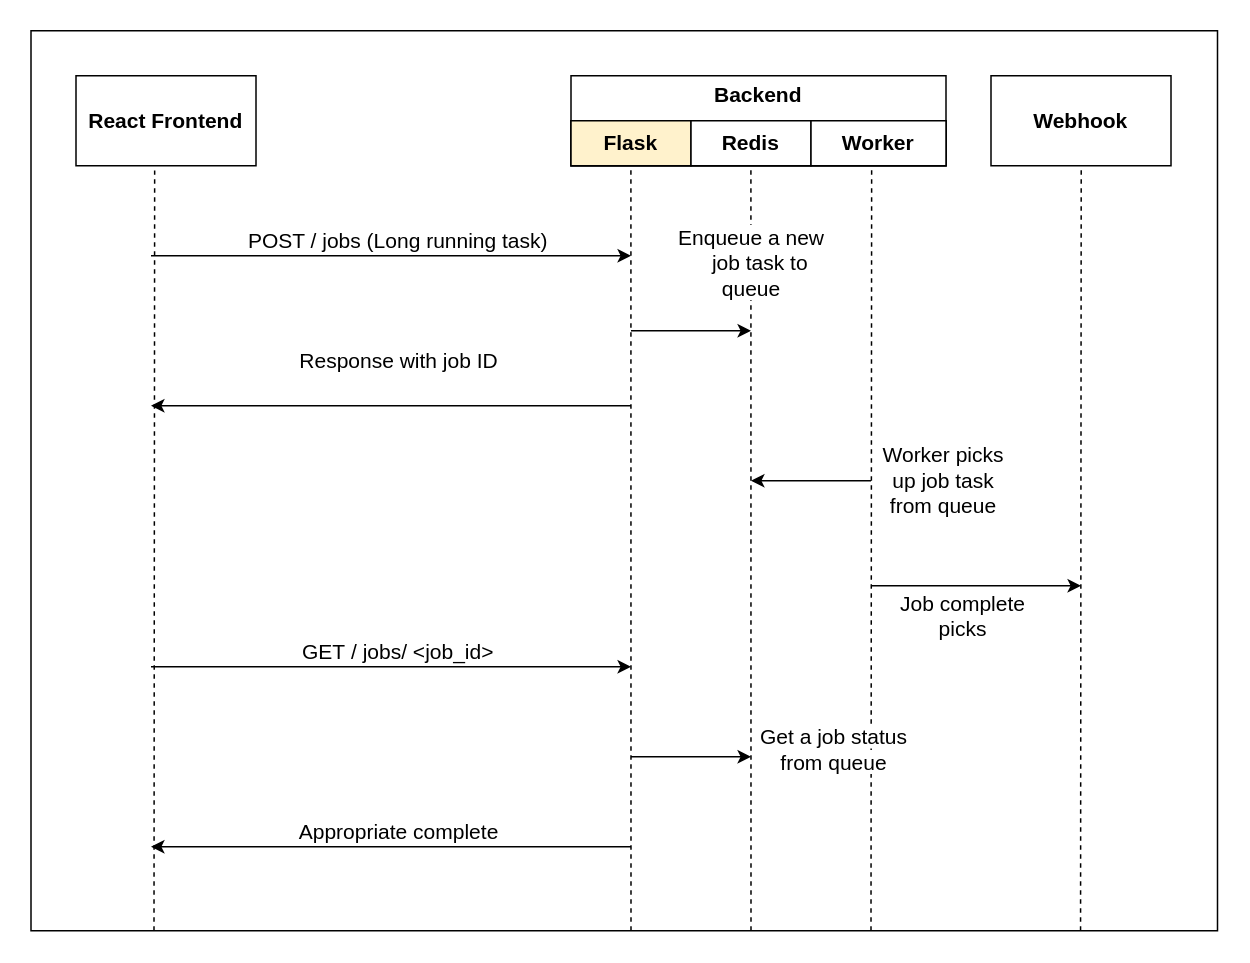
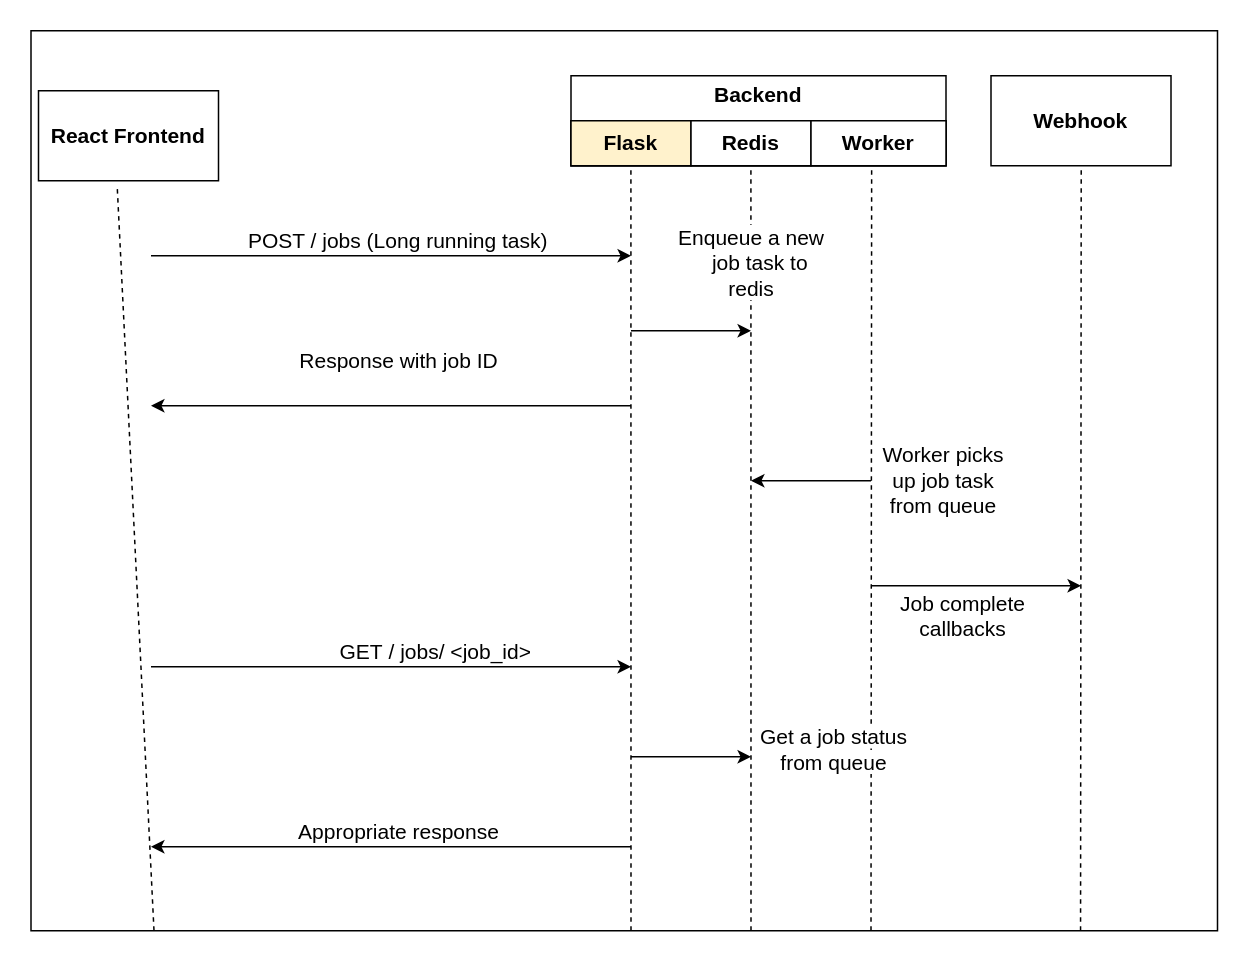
node "React Frontend": moved (166, 121) -> (128, 136)
node "Enqueue a new job task to queue": label "Enqueue a new job task to queue" -> "Enqueue a new job task to redis"
node "Job complete picks": label "Job complete picks" -> "Job complete callbacks"
node "GET / jobs/ <job_id>": moved (398, 652) -> (436, 652)
node "Appropriate complete": label "Appropriate complete" -> "Appropriate response"
